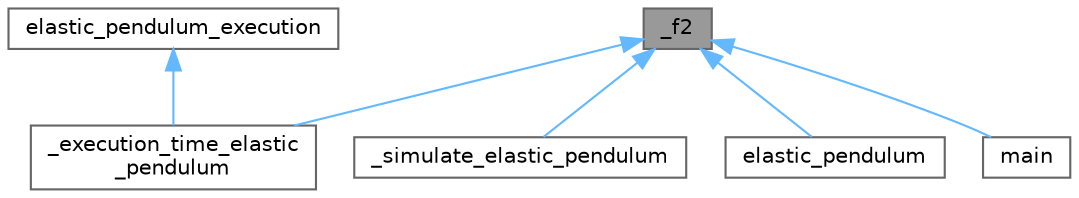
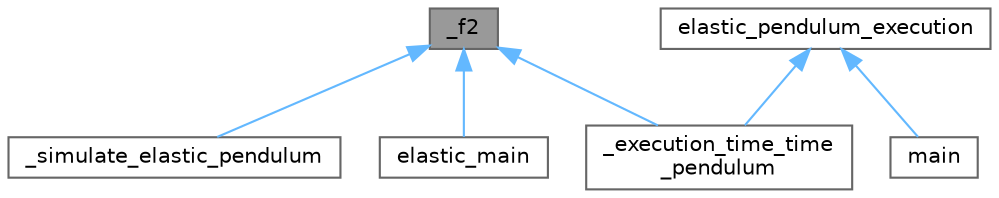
edge "main" -> "_f2": now "main" -> "elastic_pendulum_execution"
node "_execution_time_elastic _pendulum": label "_execution_time_elastic _pendulum" -> "_execution_time_time _pendulum"
node "elastic_pendulum": label "elastic_pendulum" -> "elastic_main"
